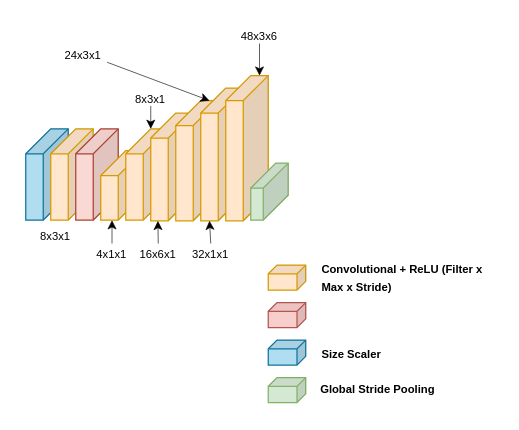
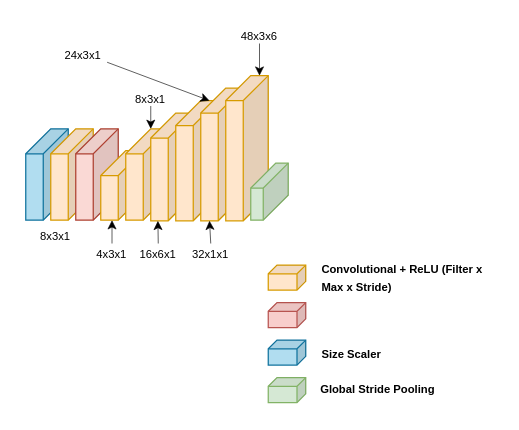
node "4x1x1": label "4x1x1" -> "4x3x1"
